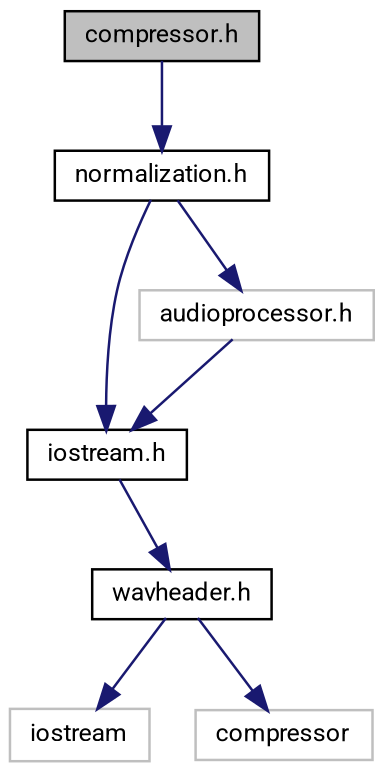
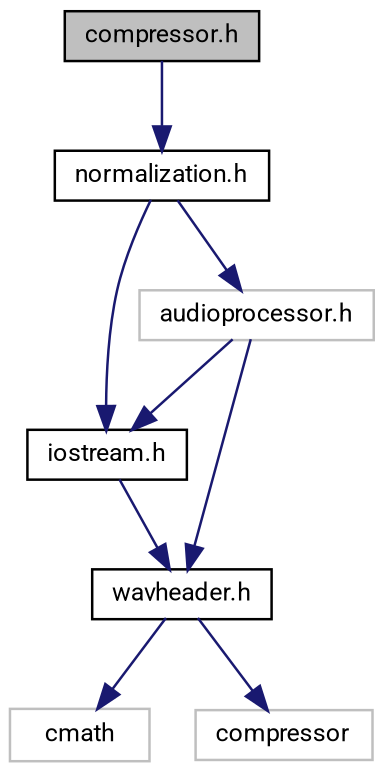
edge "audioprocessor.h" -> "wavheader.h": added
node "iostream": label "iostream" -> "cmath"
